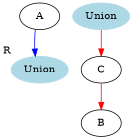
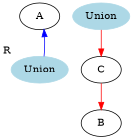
edge "A" -> "Union R": reversed
